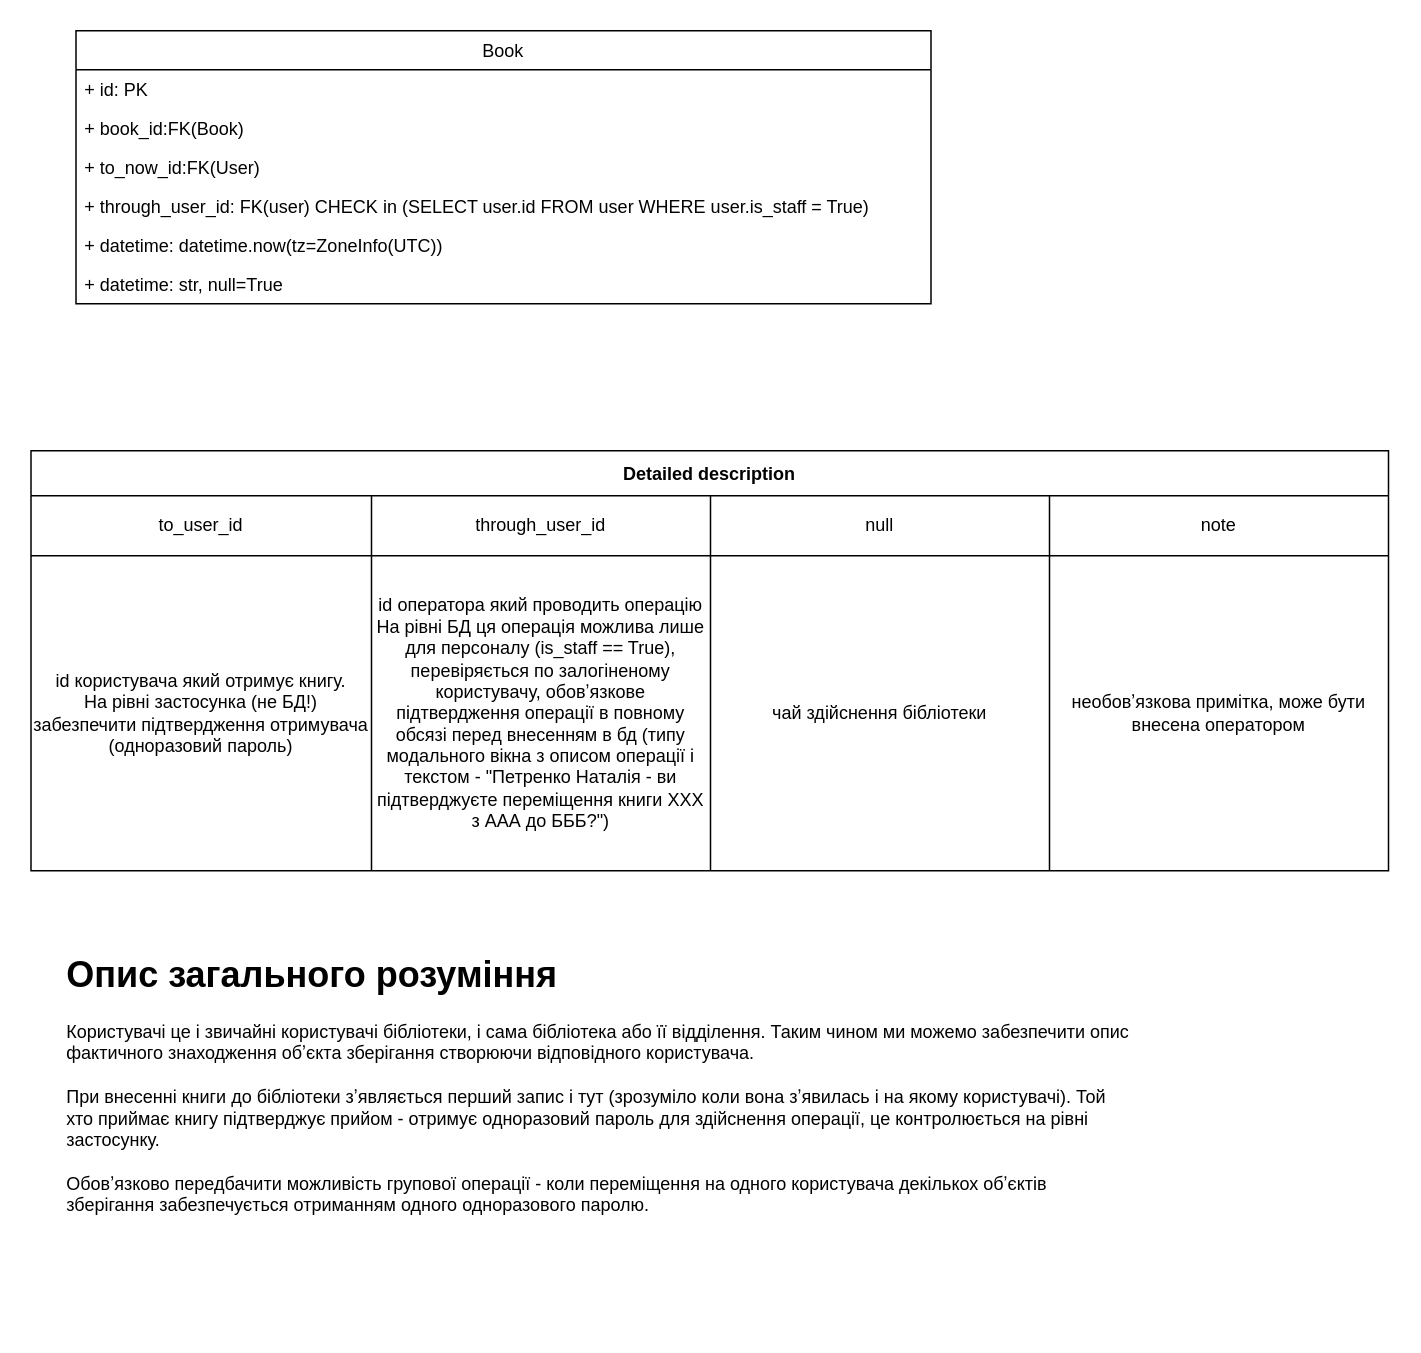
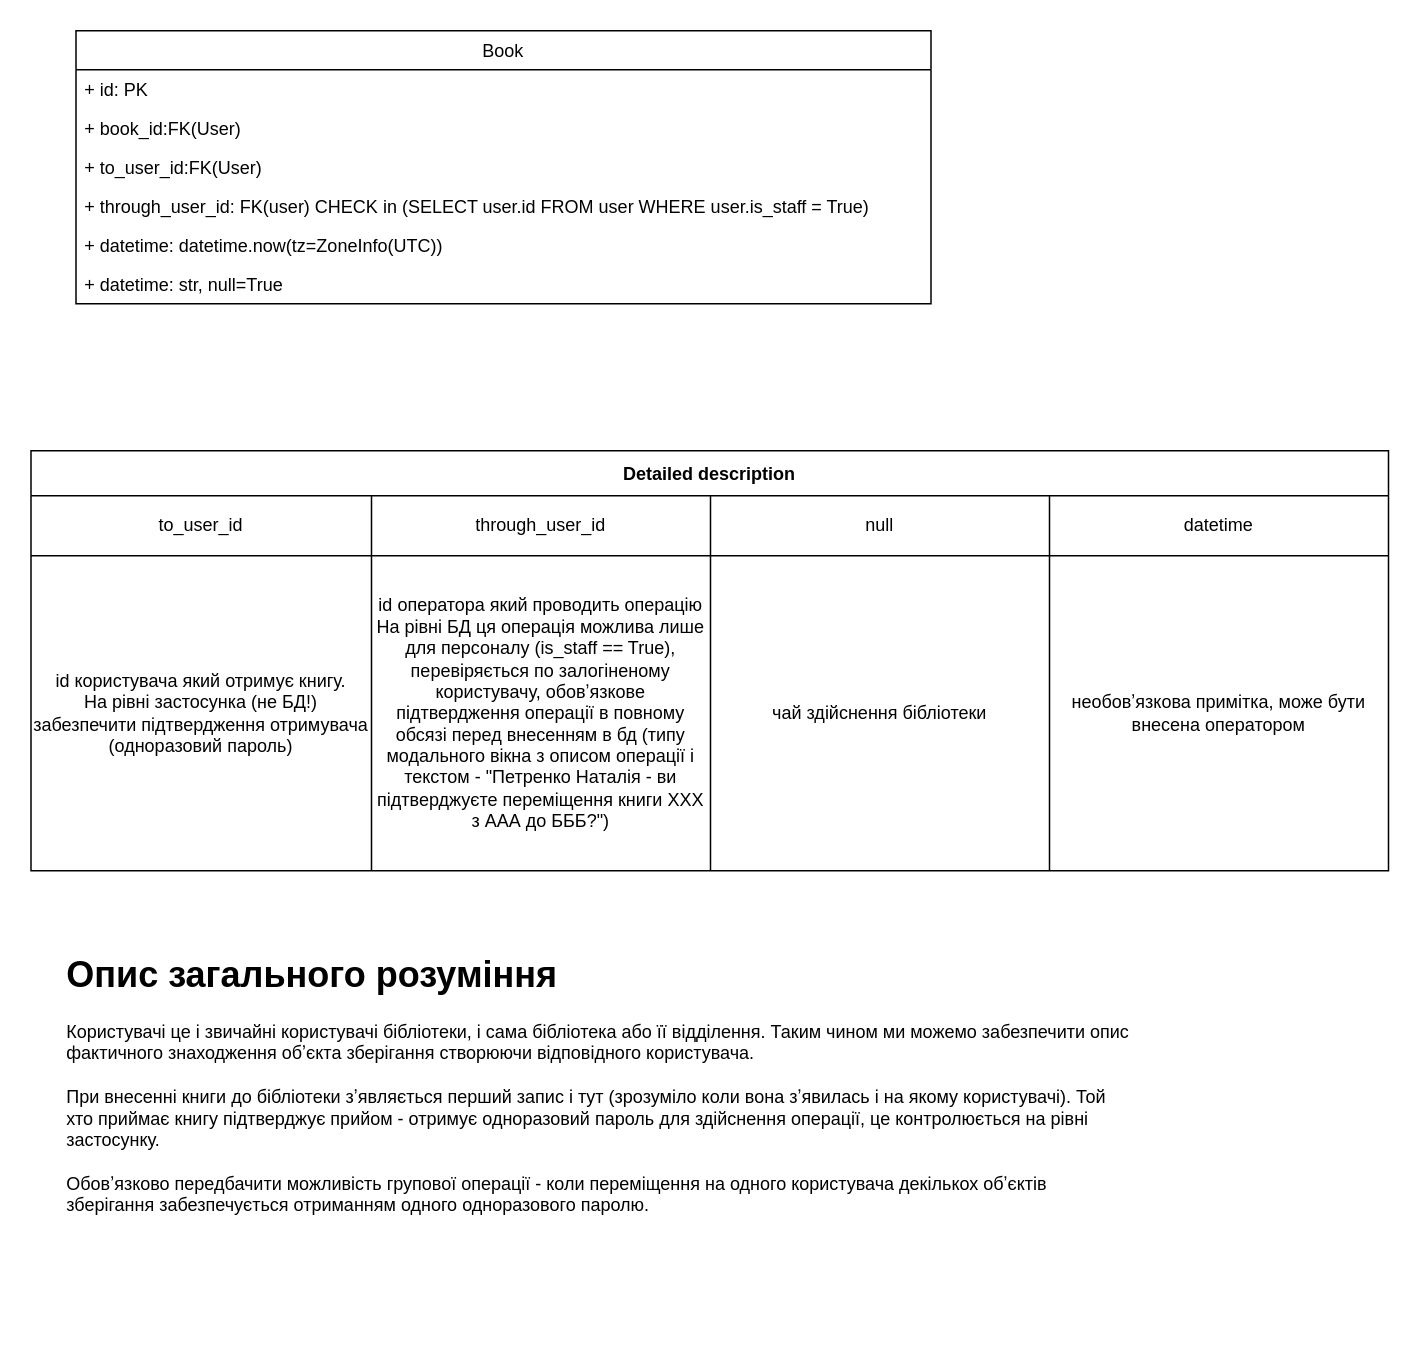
node "+ book_id:FK(Book)": label "+ book_id:FK(Book)" -> "+ book_id:FK(User)"
node "+ to_now_id:FK(User)": label "+ to_now_id:FK(User)" -> "+ to_user_id:FK(User)"
node "note": label "note" -> "datetime"
